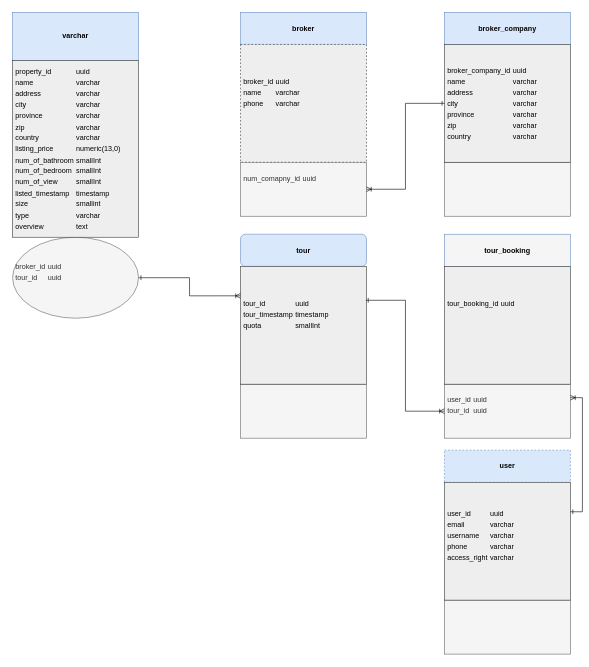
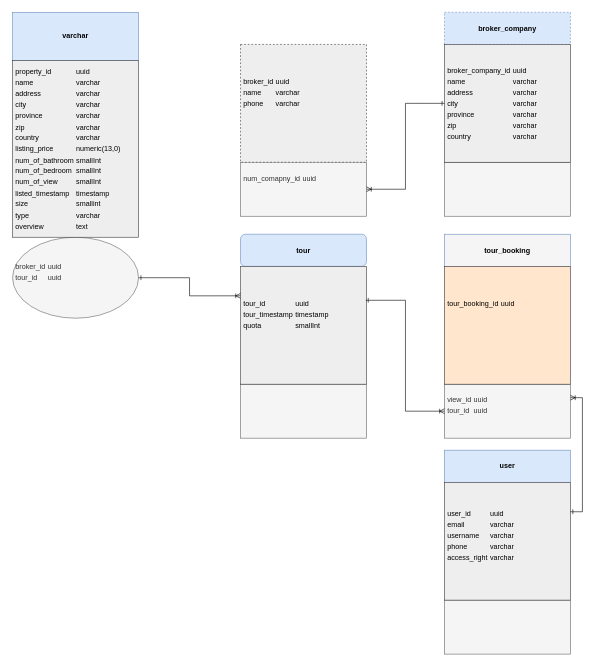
node "broker": removed
node "broker_company": style solid -> dashed
node "tour_booking_id uuid": fillcolor #eeeeee -> #ffe6cc
node "user_id uuid tour_id uuid": label "user_id uuid tour_id uuid" -> "view_id uuid tour_id uuid"
node "user": style dashed -> solid
